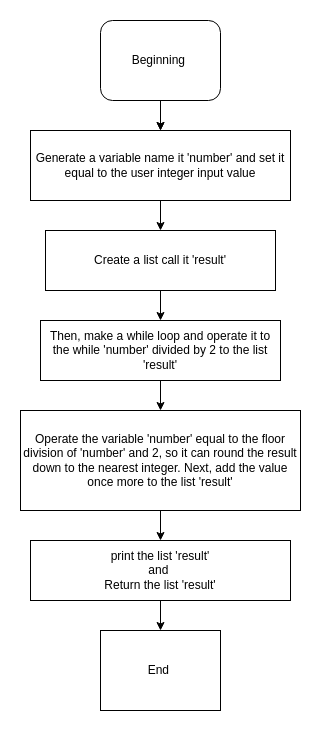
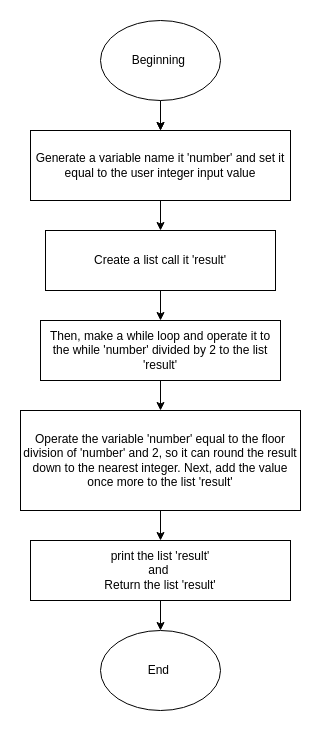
node "Beginning": shape rounded rectangle -> ellipse
node "End": shape rectangle -> ellipse
